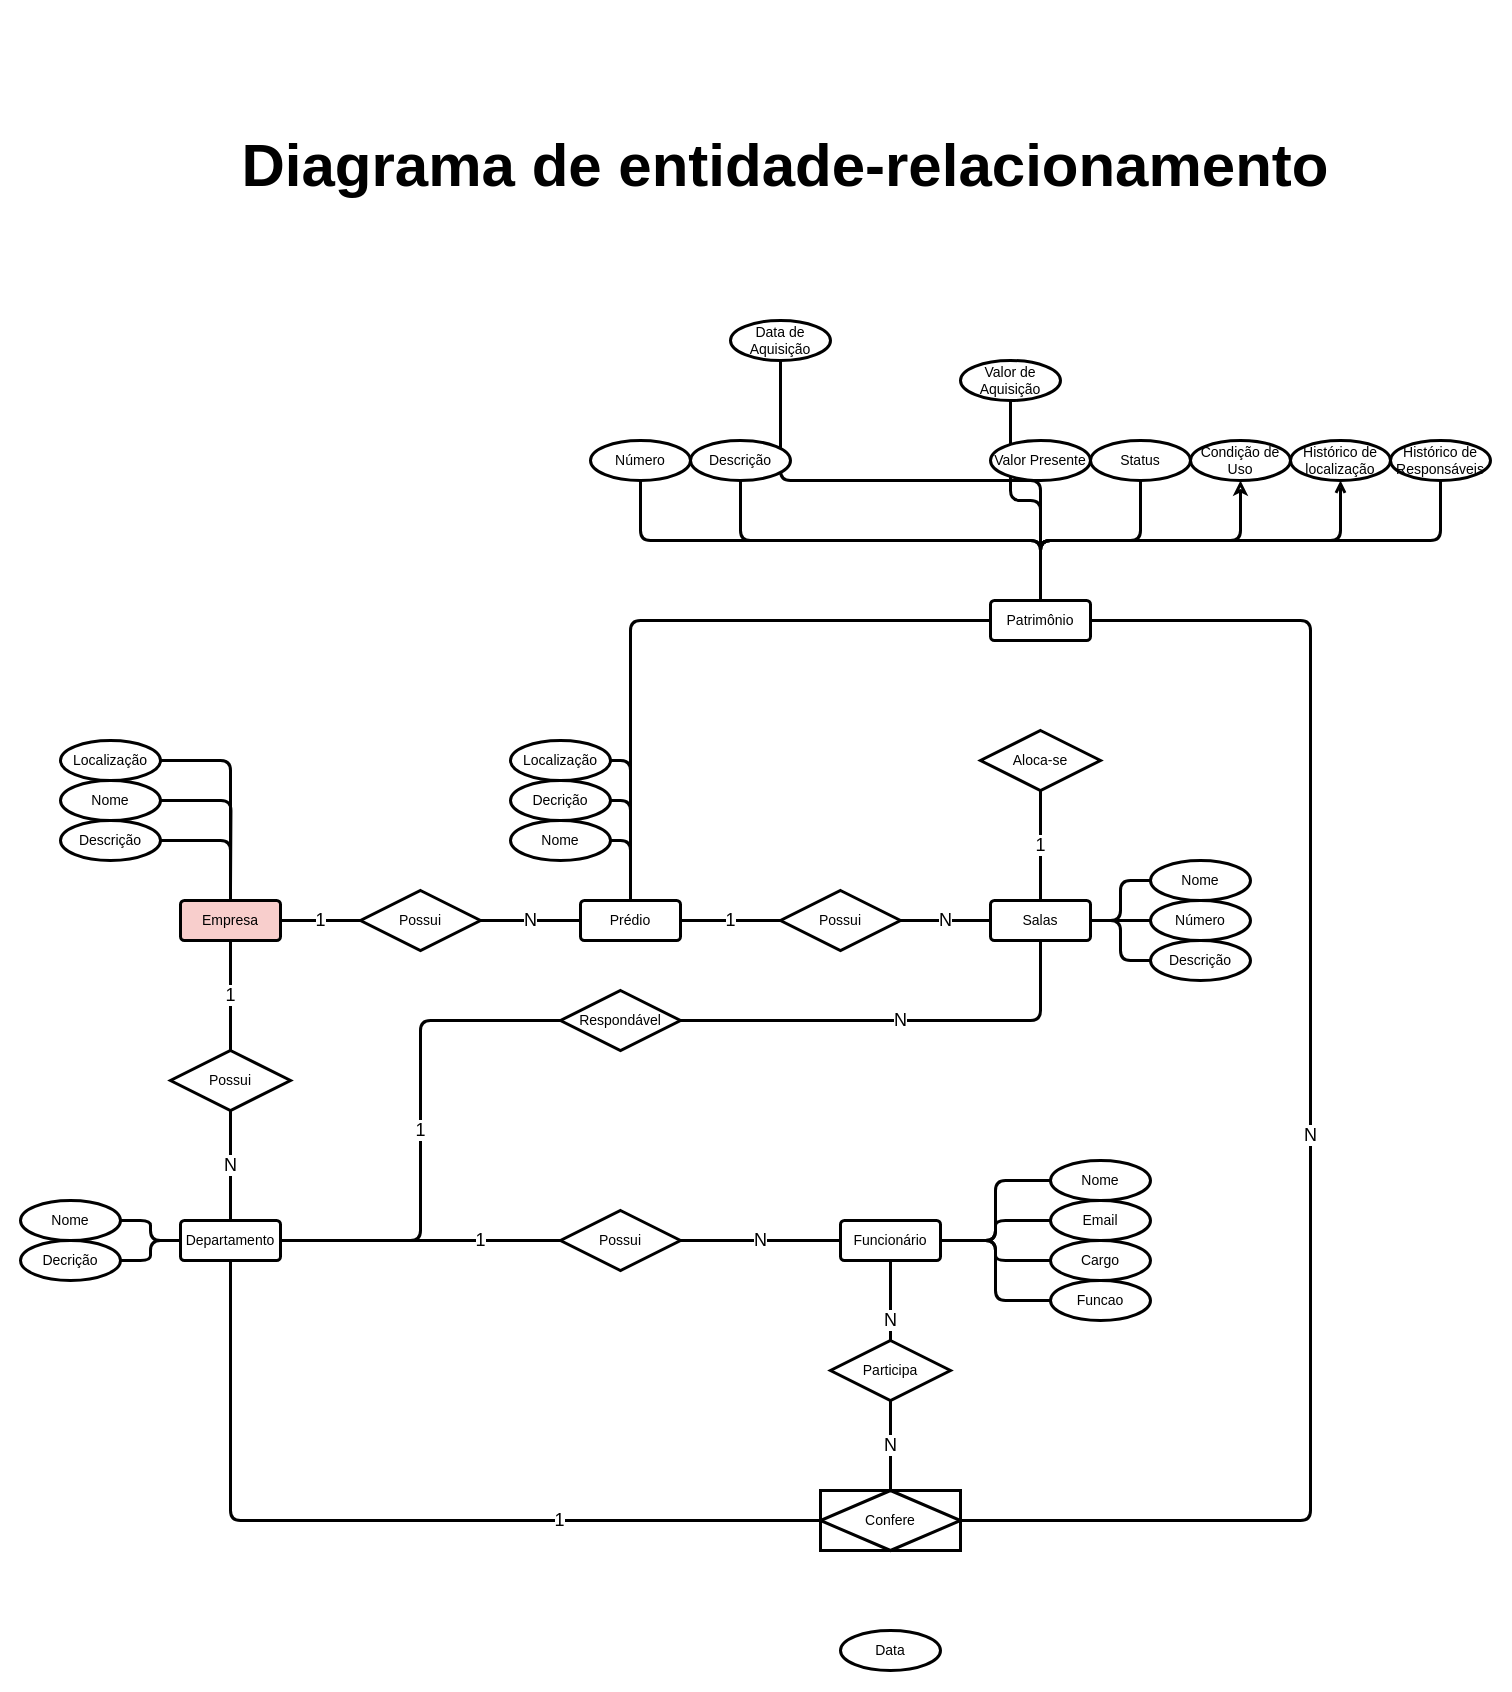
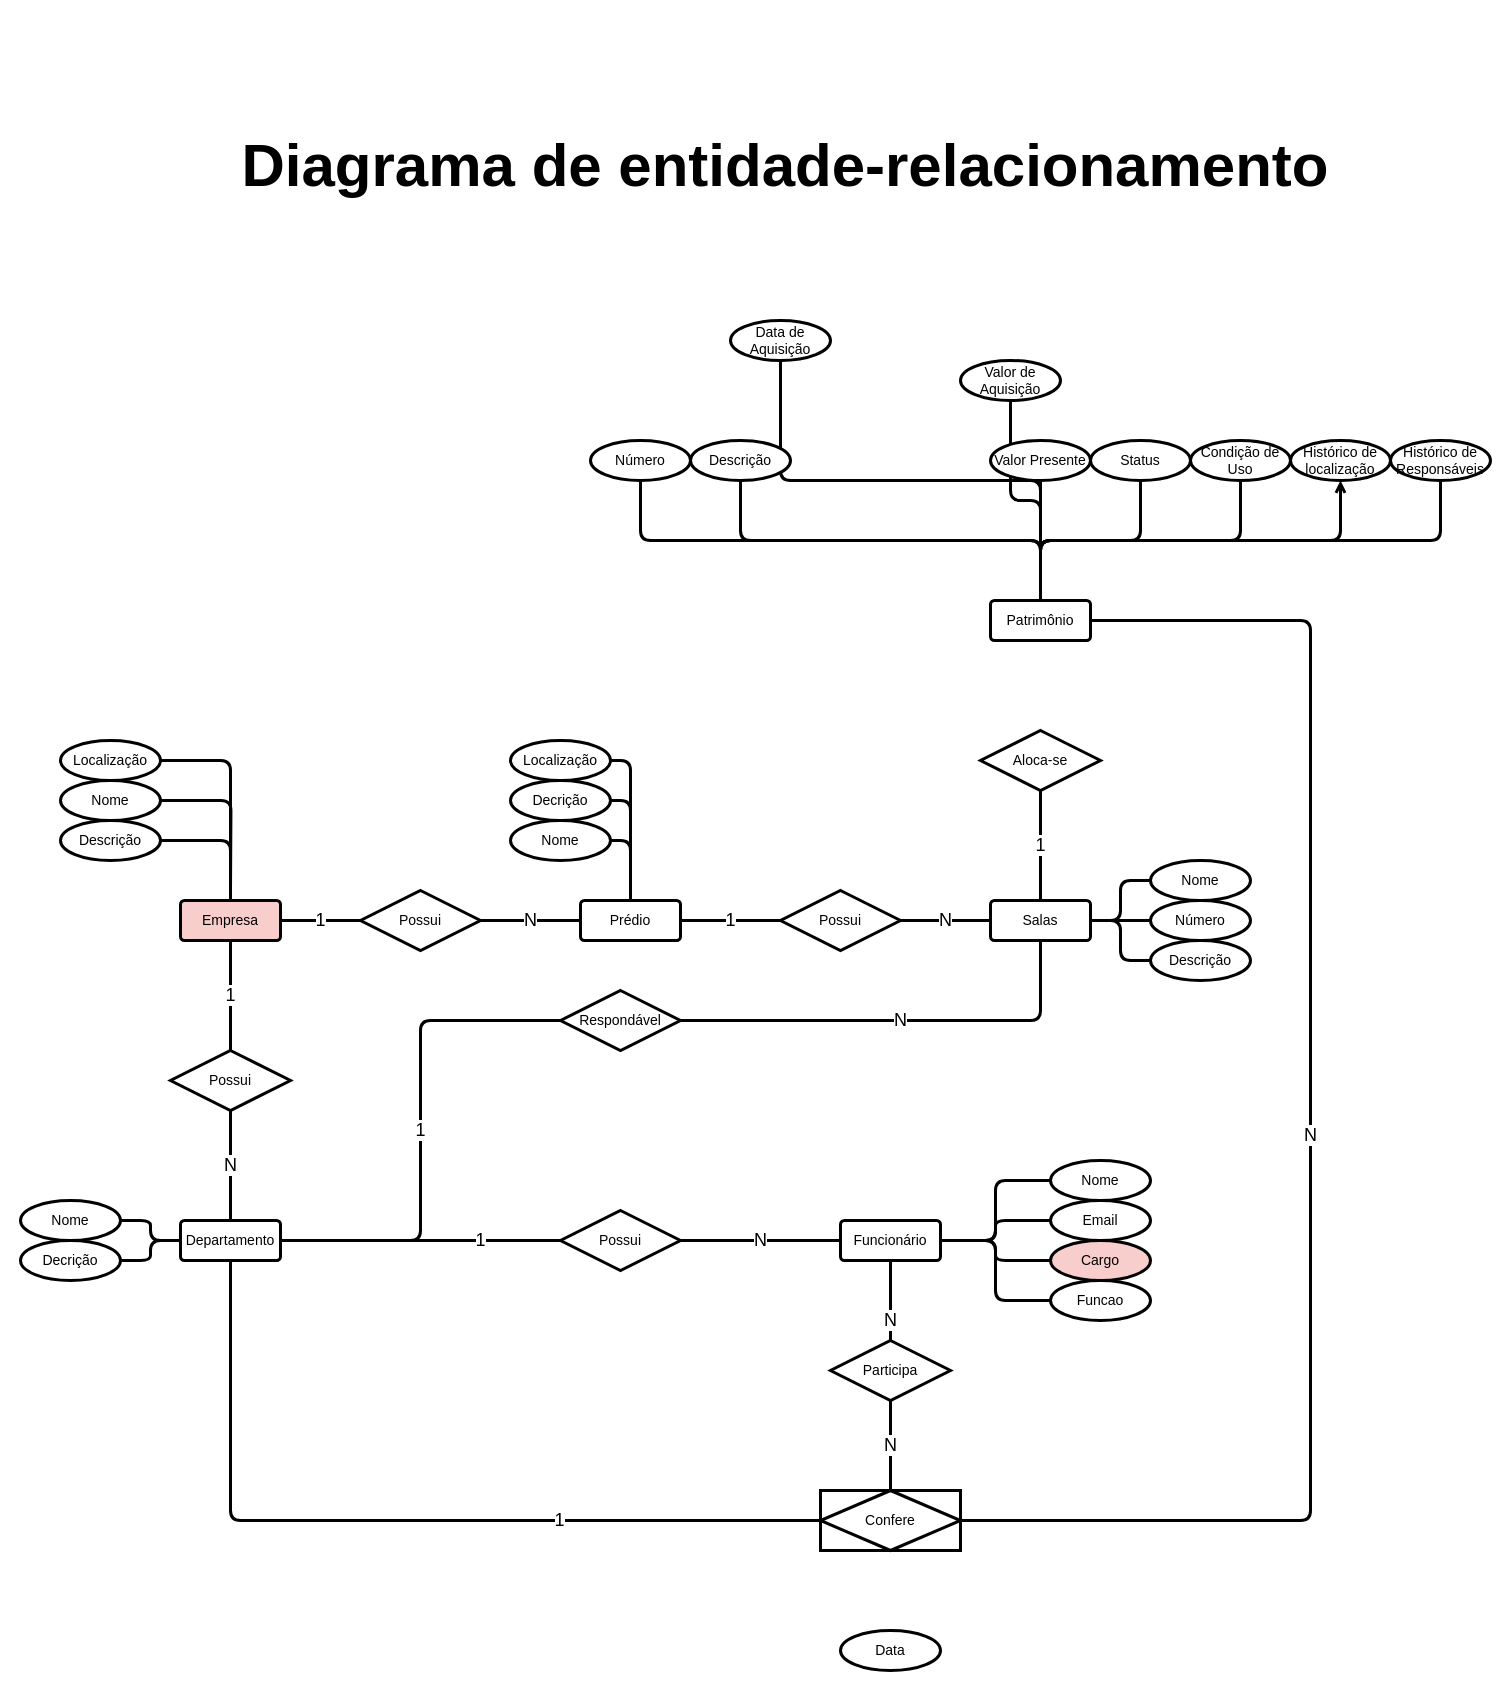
edge "Patrimônio" -> "Condição de Uso": arrowhead classic -> none
edge "Patrimônio" -- "Prédio": now "Patrimônio" -- "Valor Presente"
node "Cargo": fillcolor #ffffff -> #f8cecc
